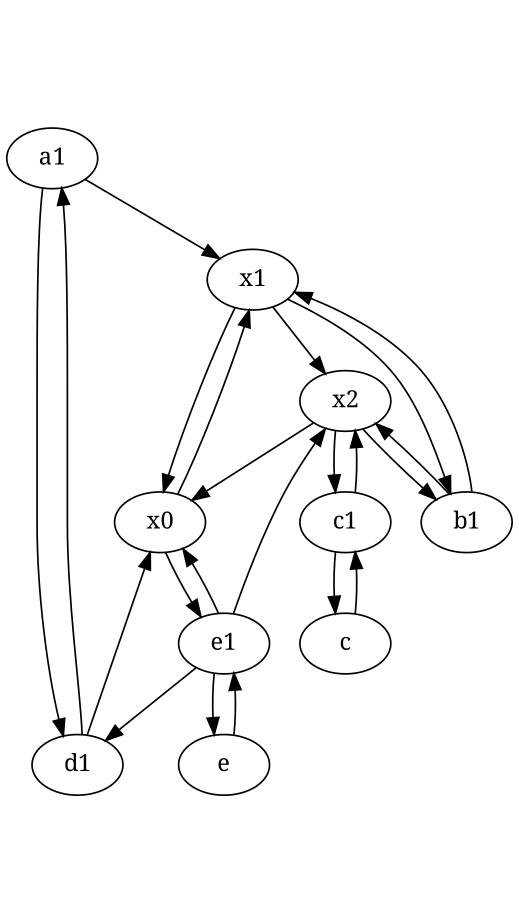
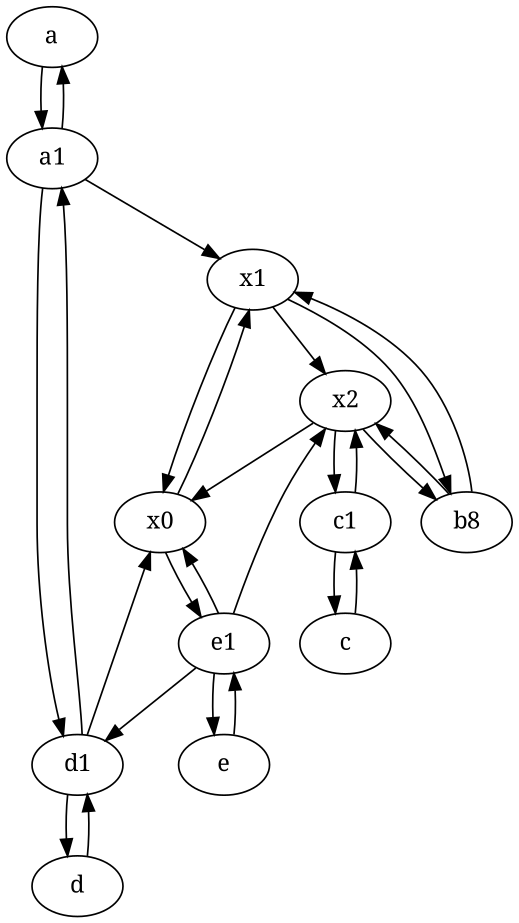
node "a": added
node "b1": label "b1" -> "b8"
node "d": added
